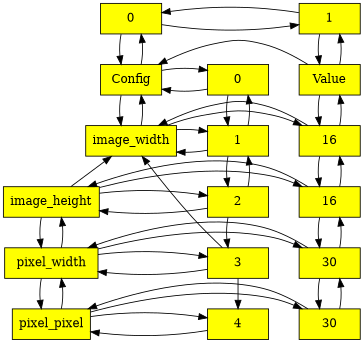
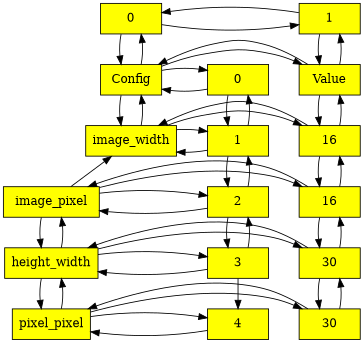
edge "Config" -> "Value": added
node "image_height": label "image_height" -> "image_pixel"
edge "3" -> "image_width": now "3" -> "2"
node "pixel_width": label "pixel_width" -> "height_width"
